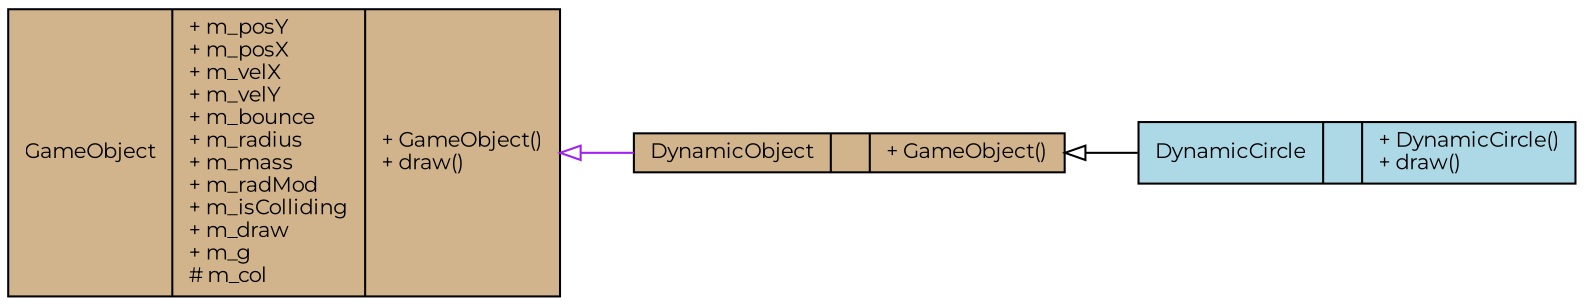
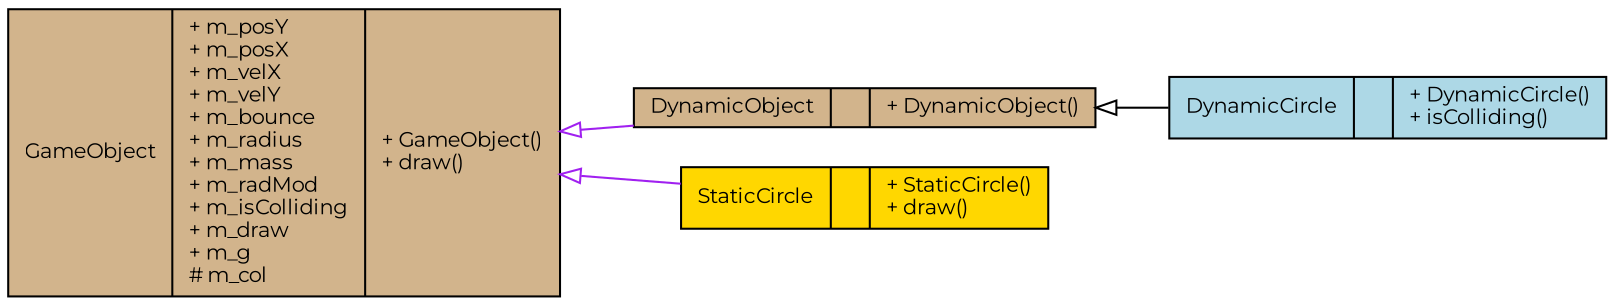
node "DynamicObject": text "+ GameObject()" -> "+ DynamicObject()"
node "DynamicCircle": text "+ draw()" -> "+ isColliding()"
node "StaticCircle": added
